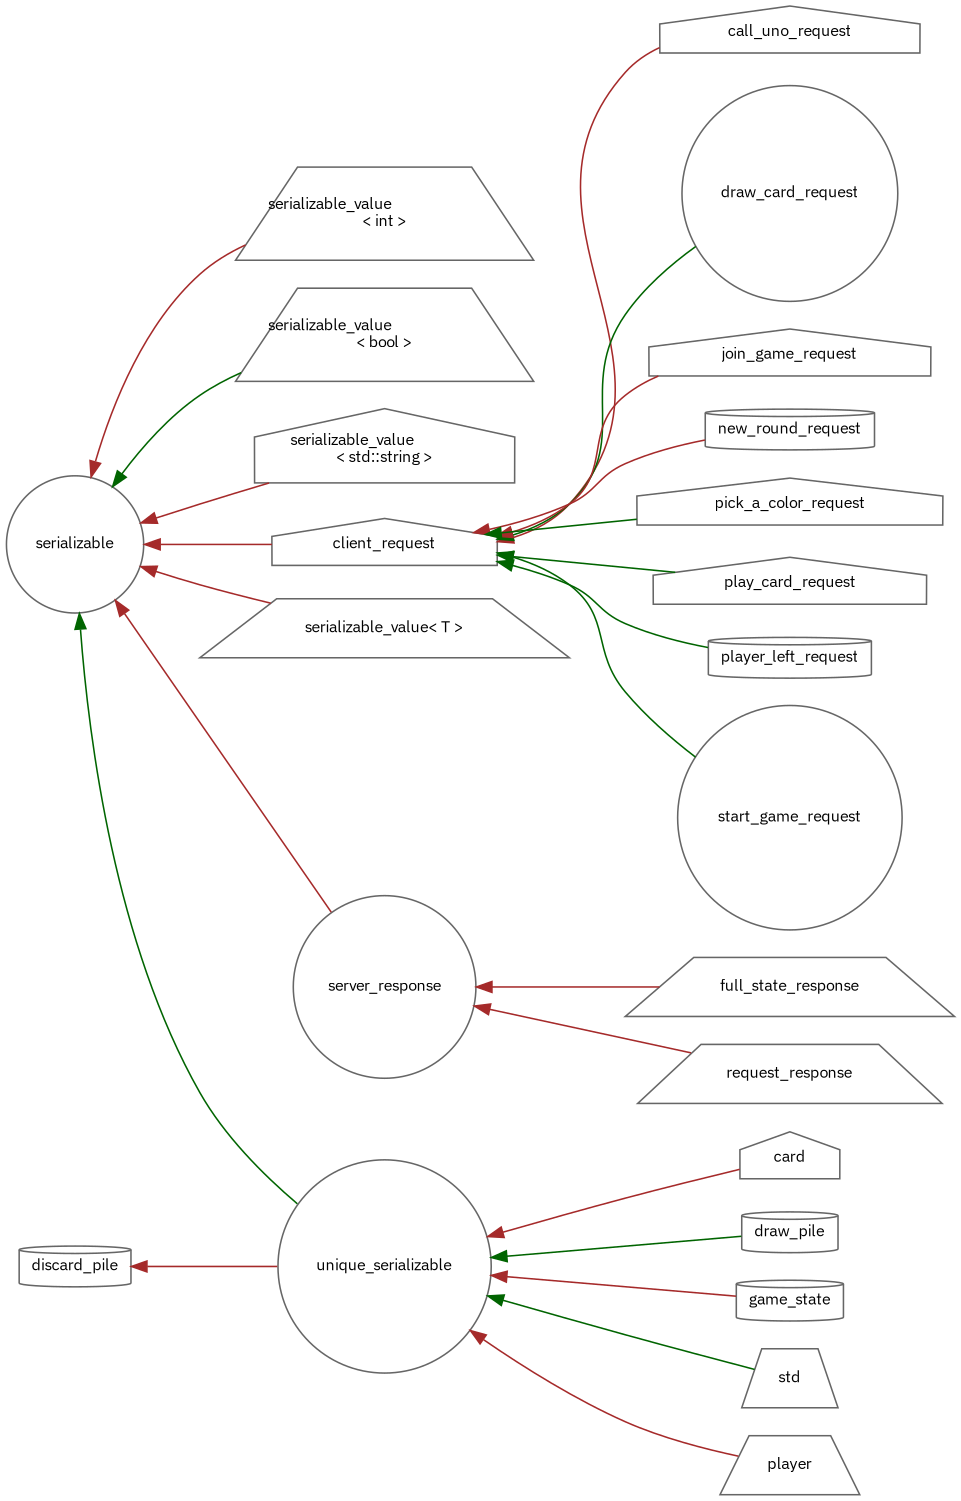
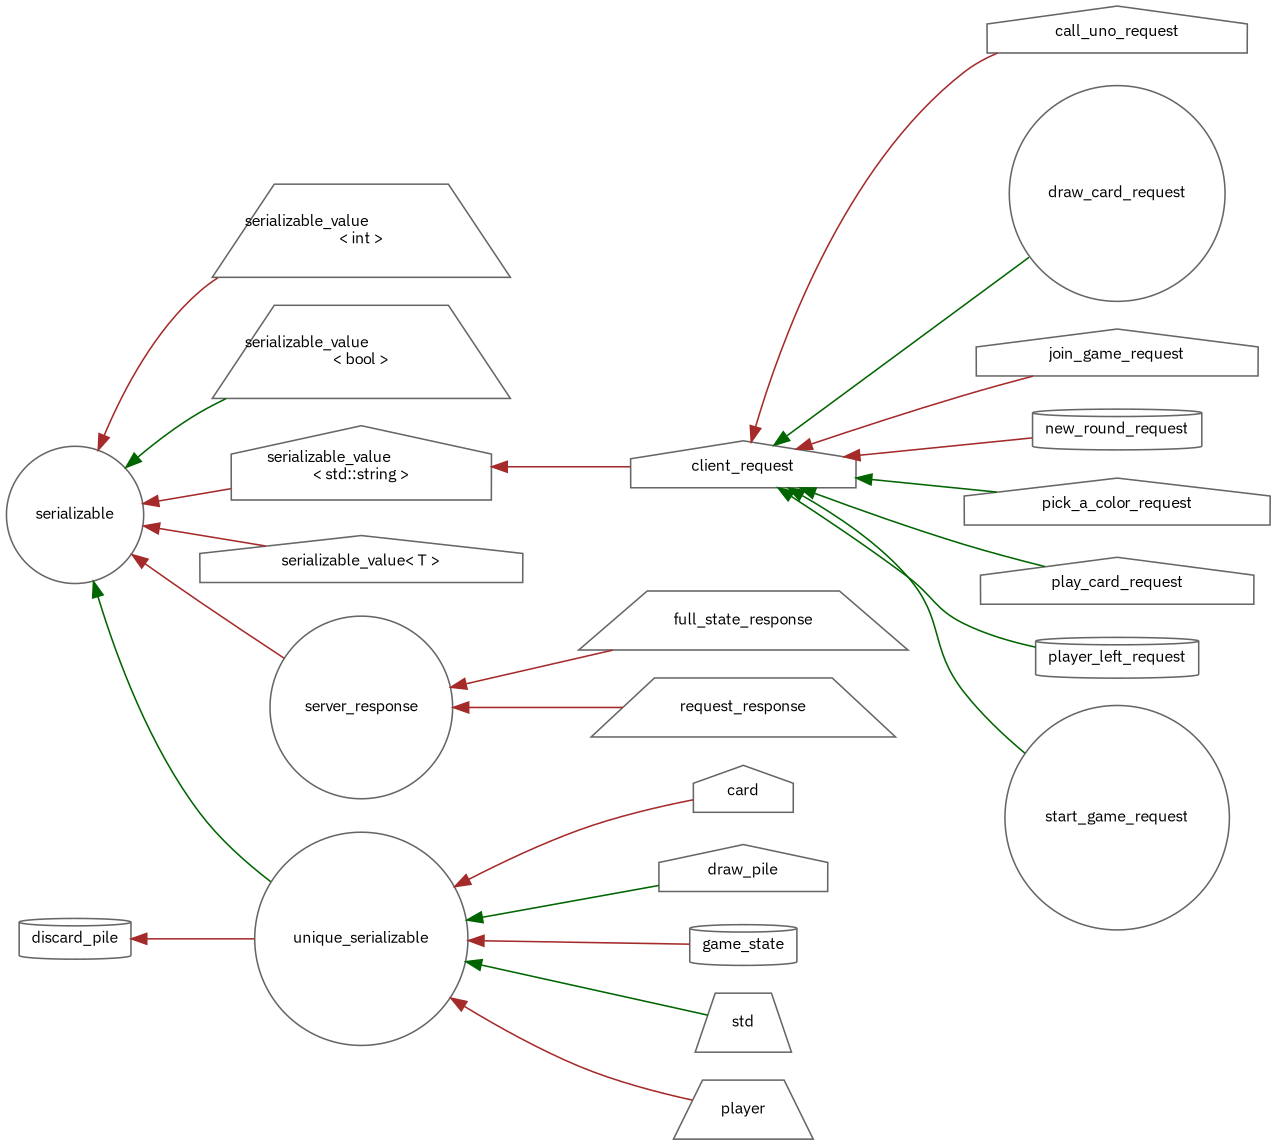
edge "client_request" -> "serializable": now "client_request" -> "serializable_value < std::string >"
node "serializable_value< T >": shape trapezium -> house
node "draw_pile": shape cylinder -> house
